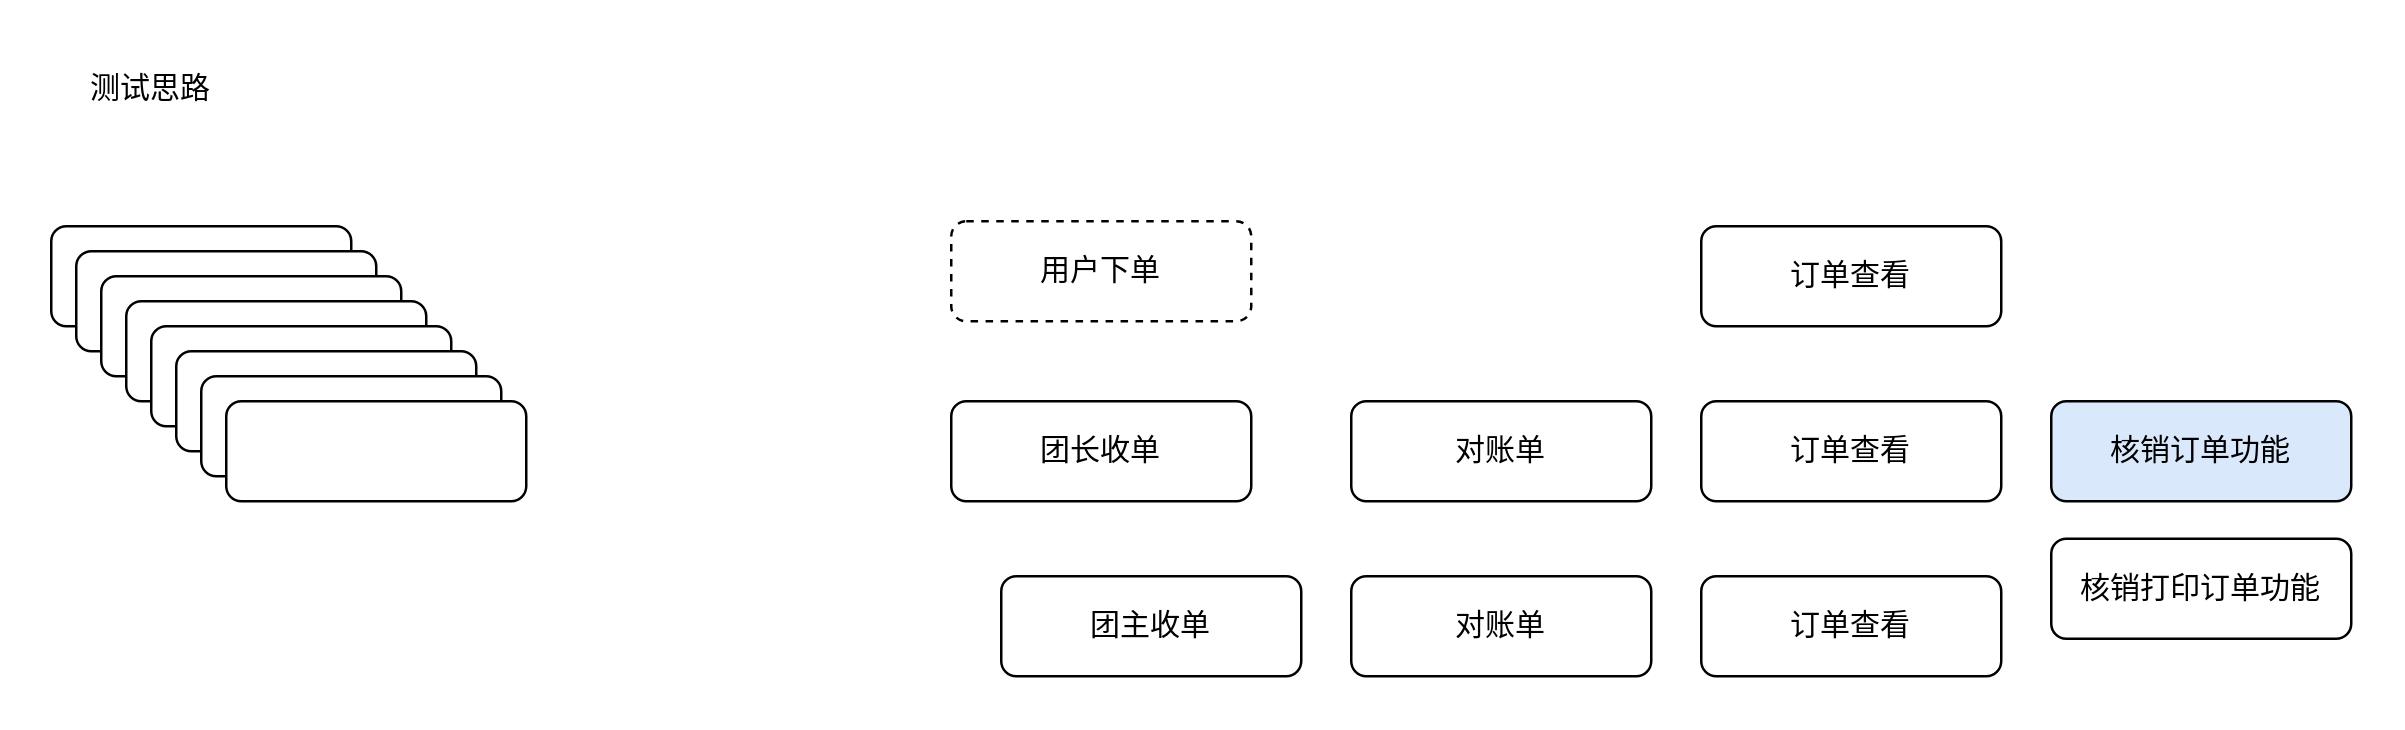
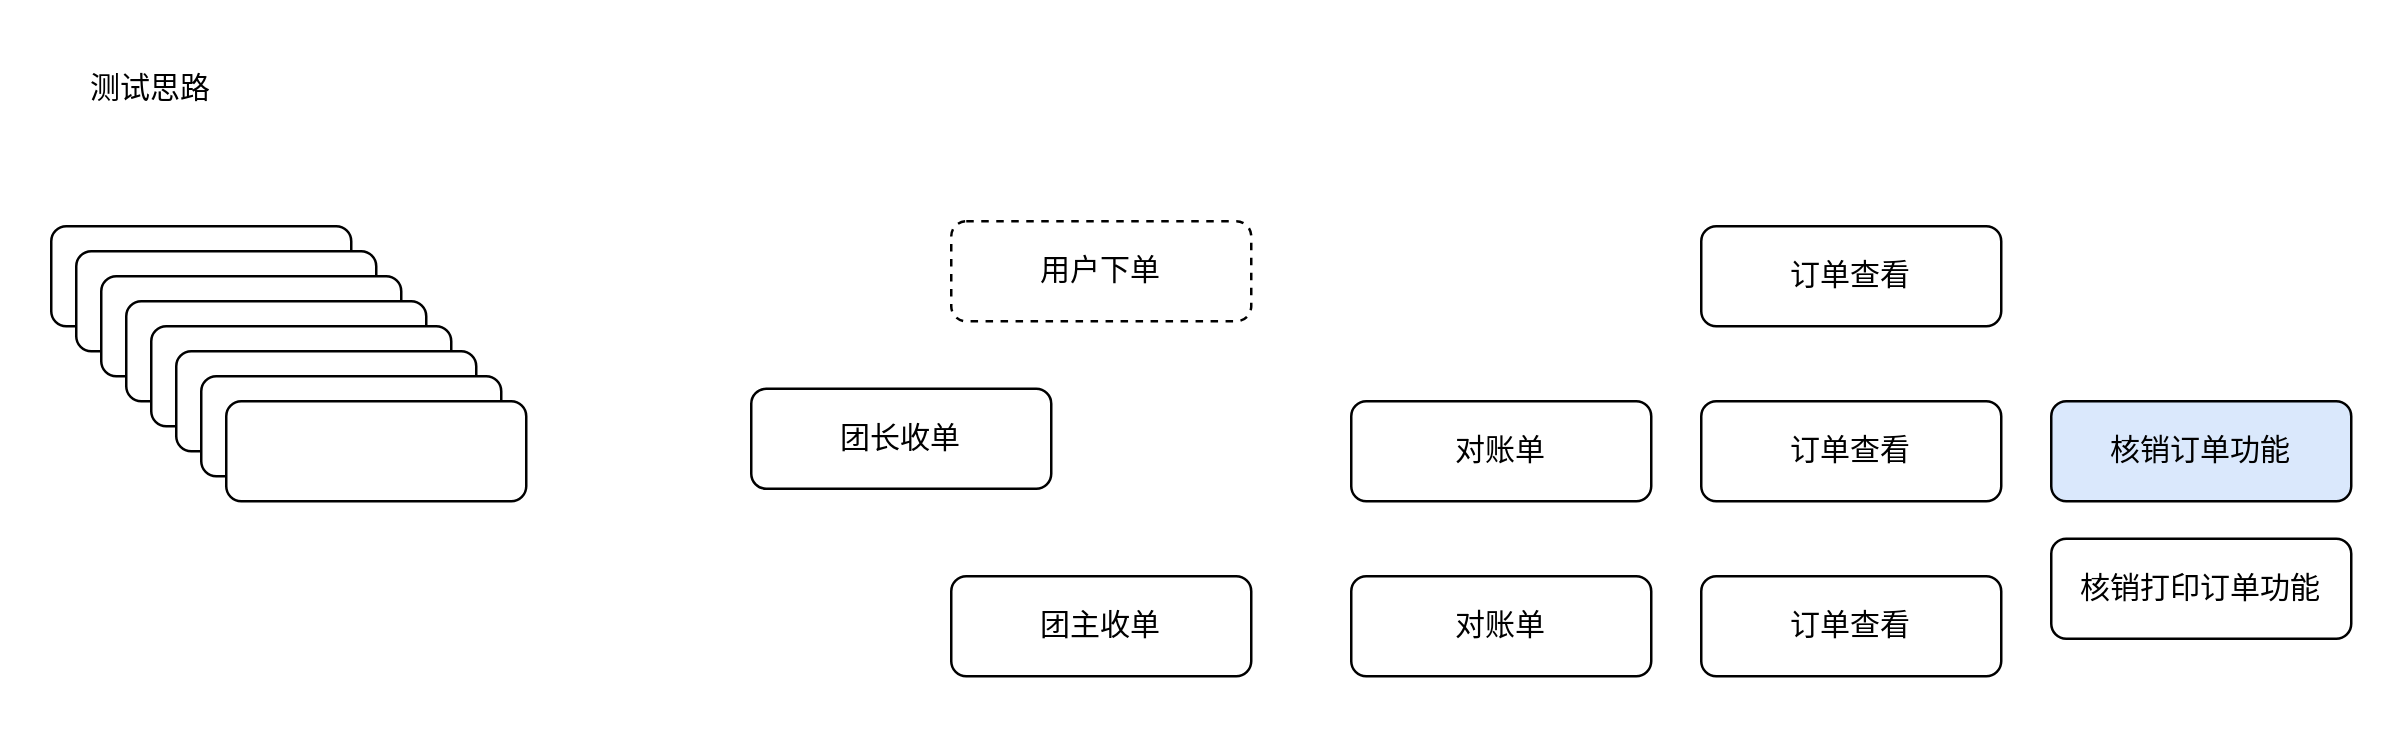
node "团长收单": moved (1101, 451) -> (901, 439)
node "团主收单": moved (1151, 626) -> (1101, 626)
